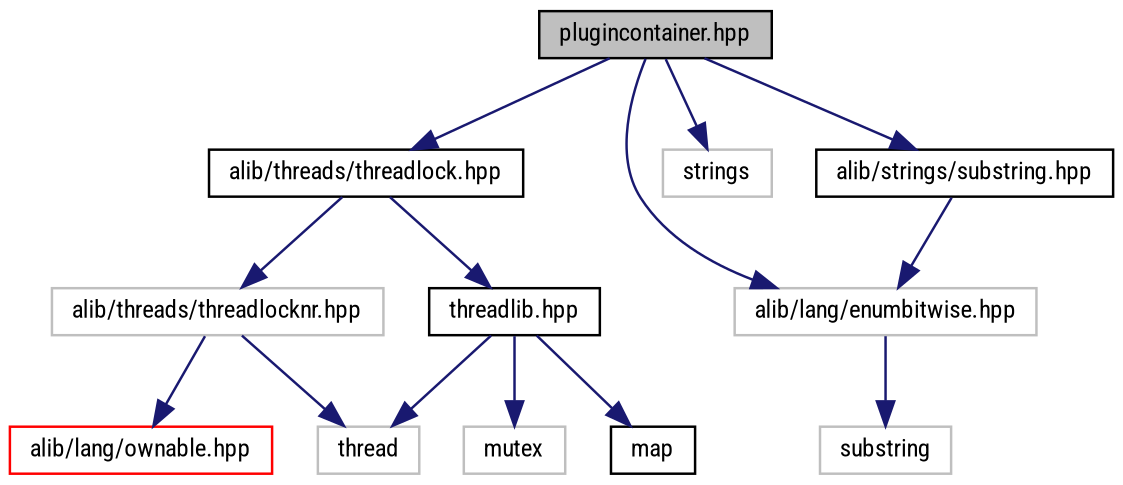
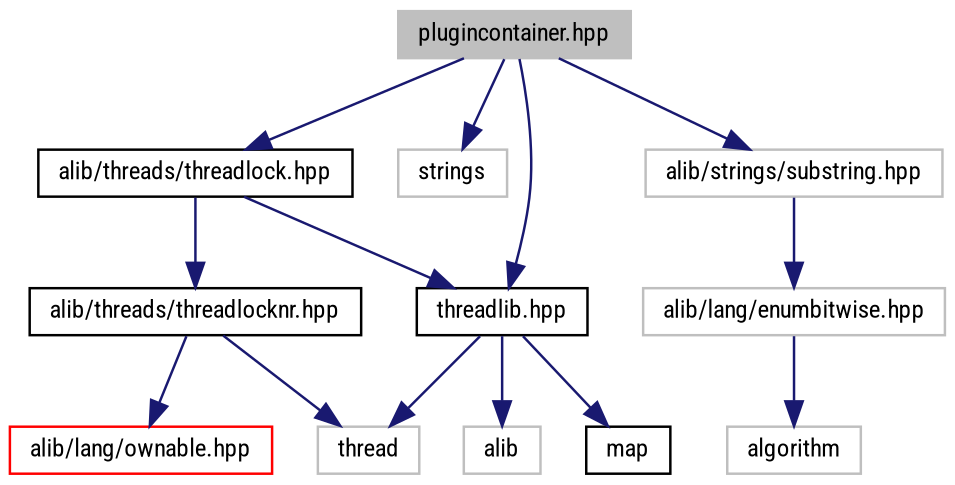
node "plugincontainer.hpp": color black -> grey75
node "alib/strings/substring.hpp": color black -> grey75
edge "plugincontainer.hpp" -> "alib/lang/enumbitwise.hpp": now "plugincontainer.hpp" -> "threadlib.hpp"
node "alib/threads/threadlocknr.hpp": color grey75 -> black
node "mutex": label "mutex" -> "alib"
node "substring": label "substring" -> "algorithm"
